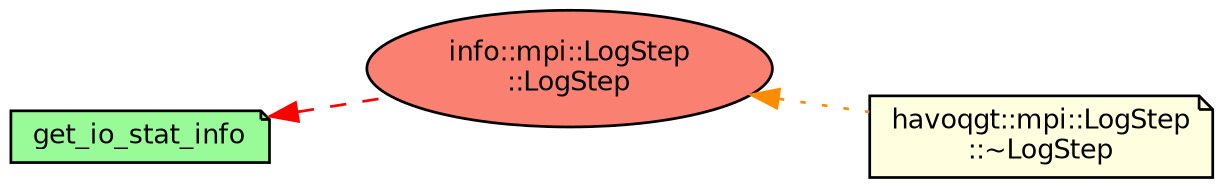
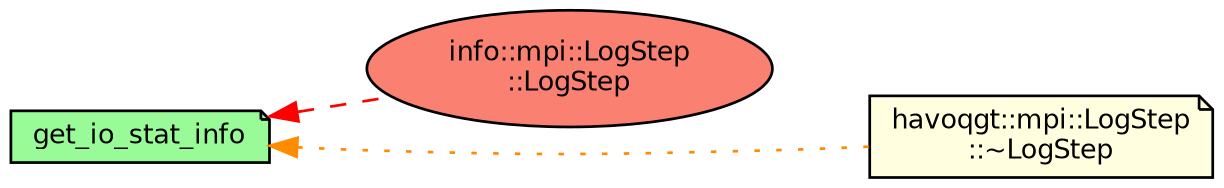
edge "havoqgt::mpi::LogStep ::~LogStep" -> "info::mpi::LogStep ::LogStep": now "havoqgt::mpi::LogStep ::~LogStep" -> "get_io_stat_info"
